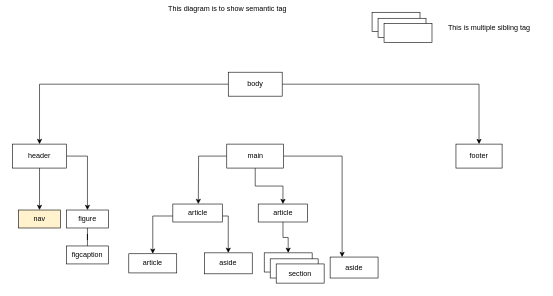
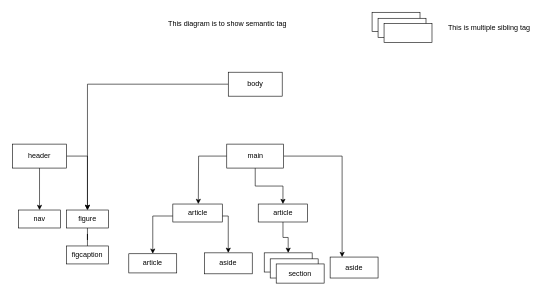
node "This diagram is to show semantic tag": moved (228, 9) -> (228, 24)
edge "body" -> "footer": removed
edge "body" -> "header": now "body" -> "figure"
node "footer": removed
node "nav": fillcolor #fff2cc -> #ffffff
